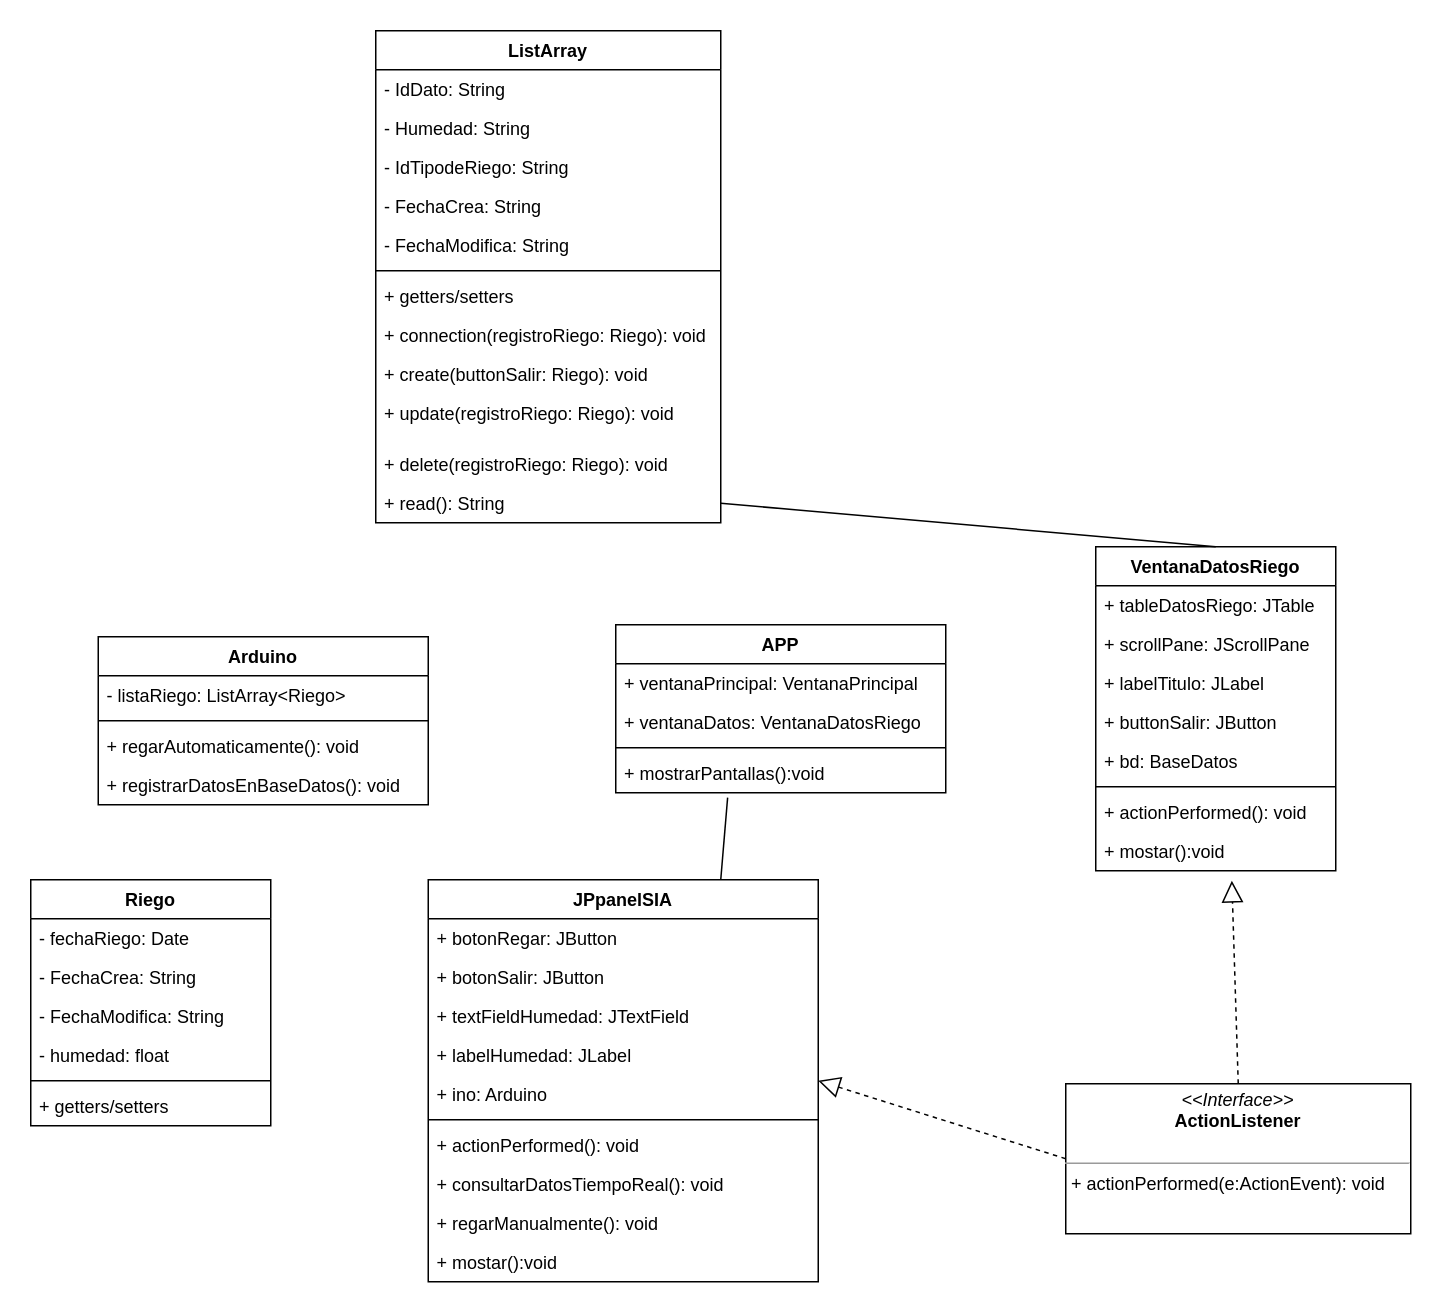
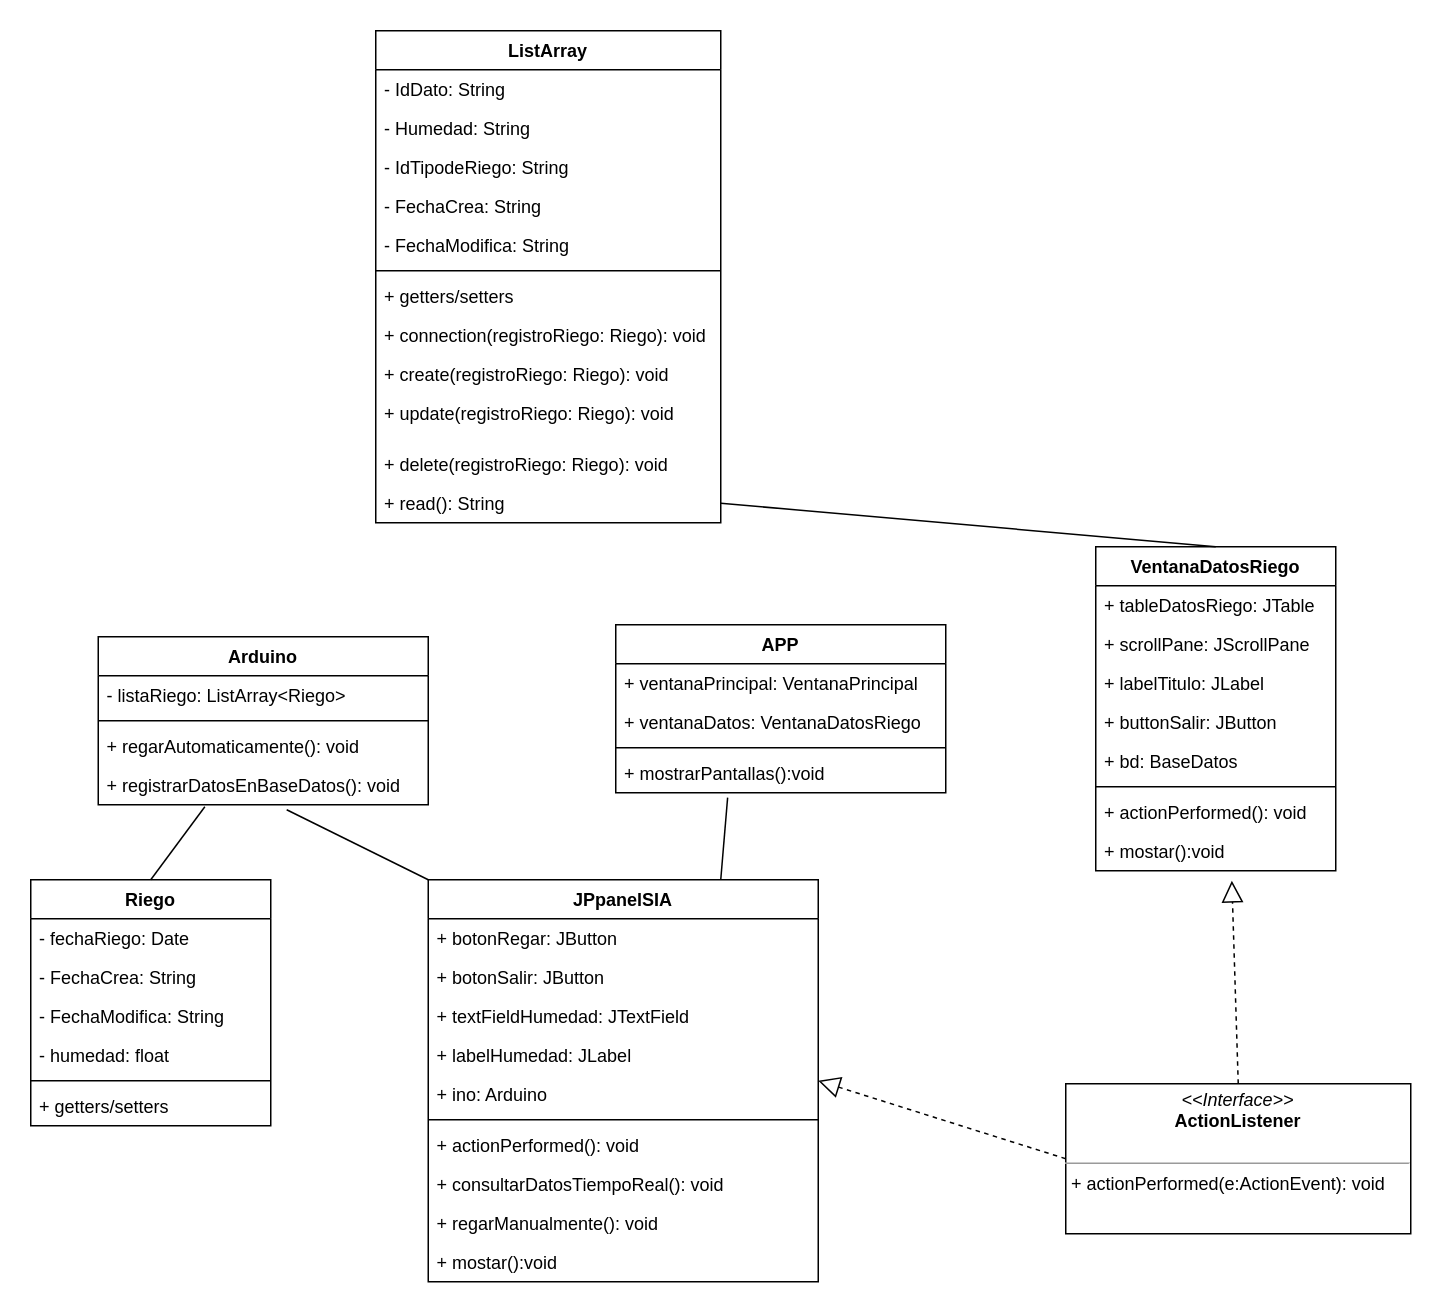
node "+ create(buttonSalir: Riego): void": label "+ create(buttonSalir: Riego): void" -> "+ create(registroRiego: Riego): void"
edge "+ registrarDatosEnBaseDatos(): void" -- "Riego": added
edge "+ registrarDatosEnBaseDatos(): void" -- "JPpanelSIA": added
